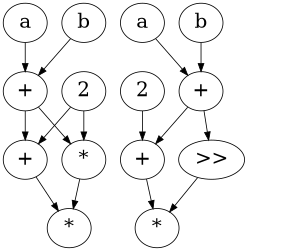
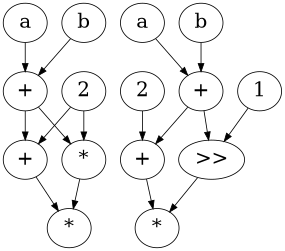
node "1": added
